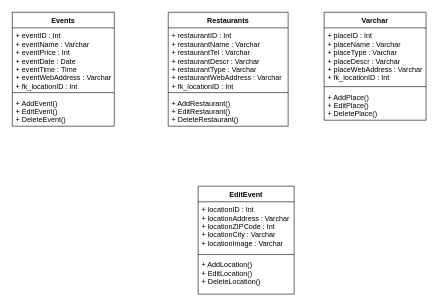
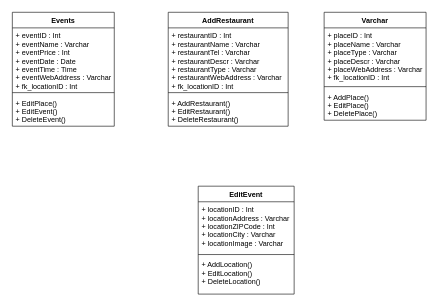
node "Restaurants": label "Restaurants" -> "AddRestaurant"
node "+ AddEvent() + EditEvent() + DeleteEvent()": label "+ AddEvent() + EditEvent() + DeleteEvent()" -> "+ EditPlace() + EditEvent() + DeleteEvent()"
